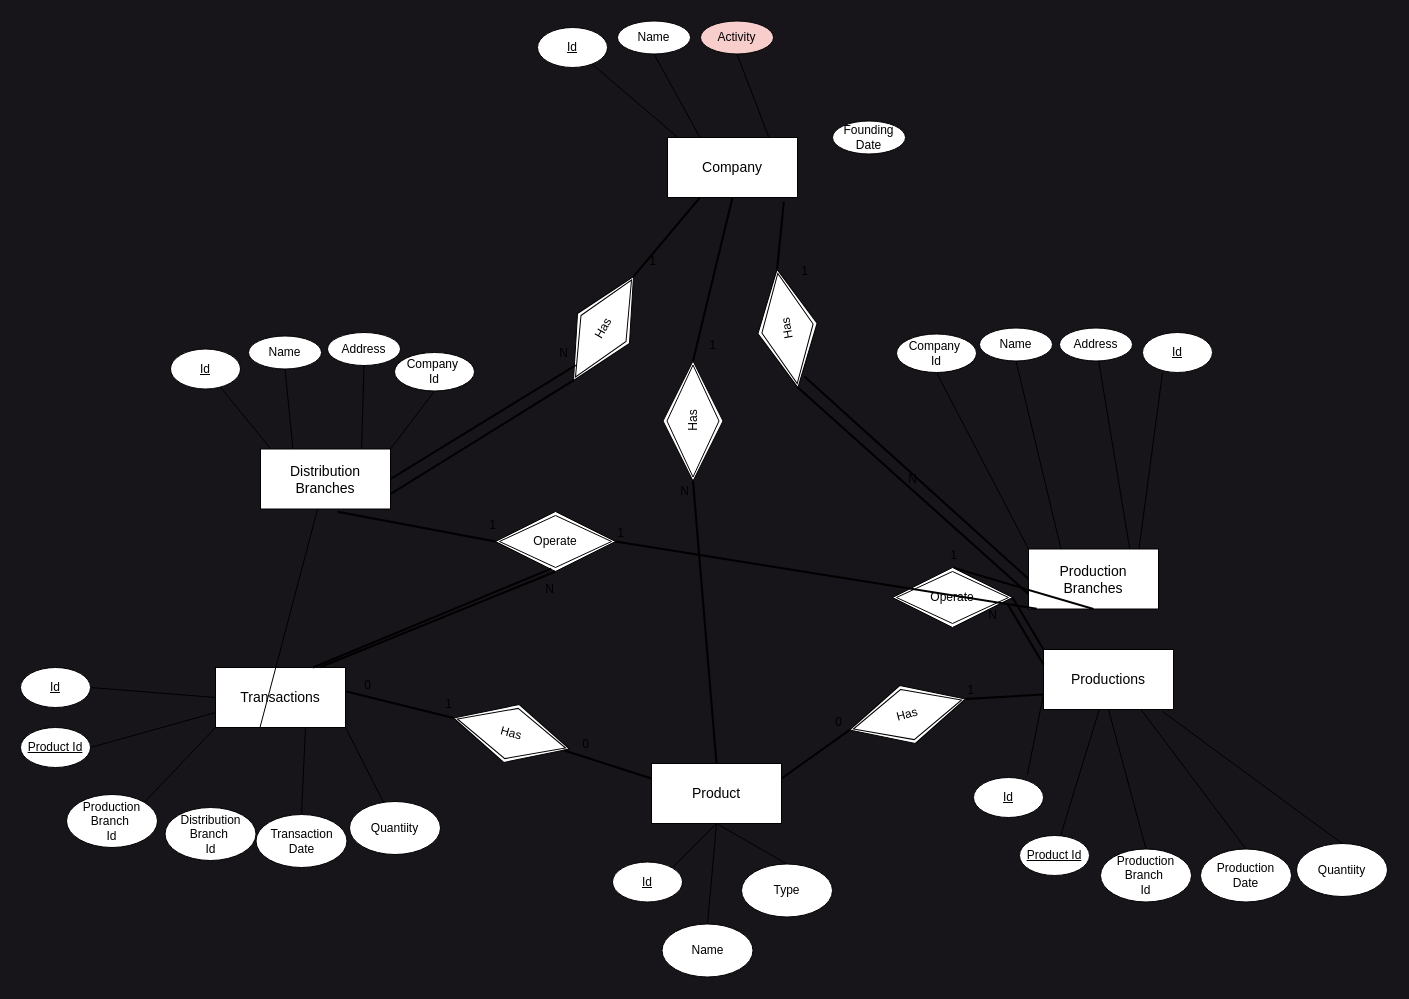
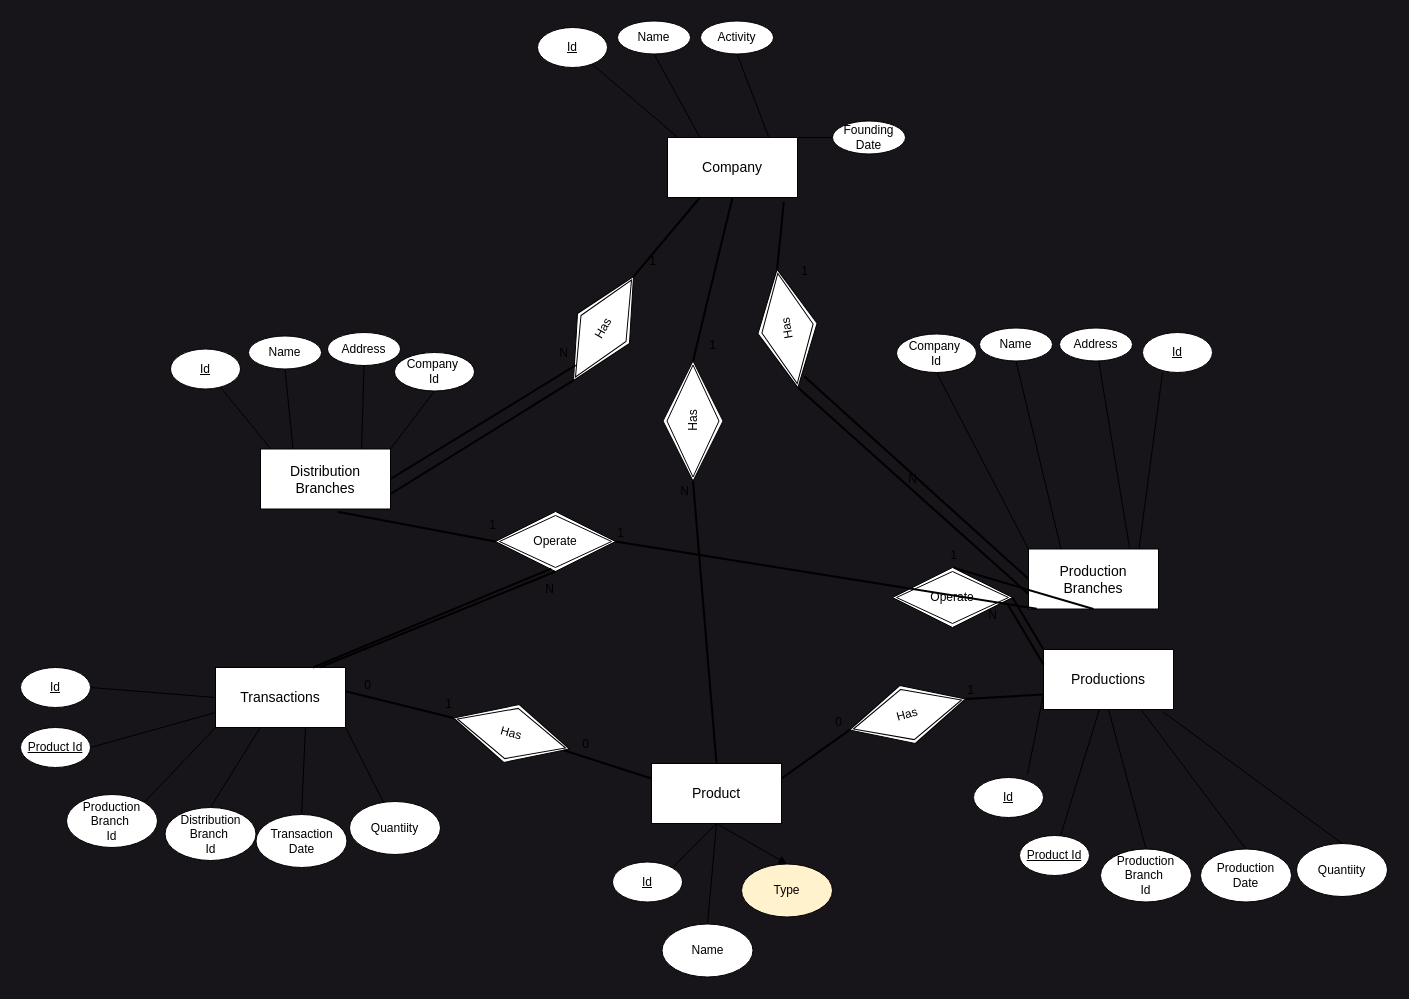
node "Activity": fillcolor #f8cecc -> #ffffff
edge "FoundingDate" -- "Company": added
edge "Distribution Branches" -- "Transactions": now "DistributionBranch Id" -- "Transactions"
edge "Product" -- "Type": arrowhead none -> block
node "Type": fillcolor #ffffff -> #fff2cc
